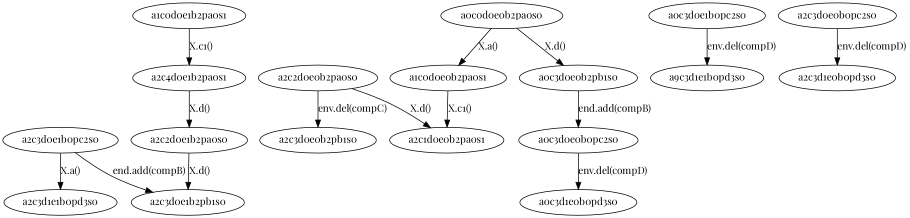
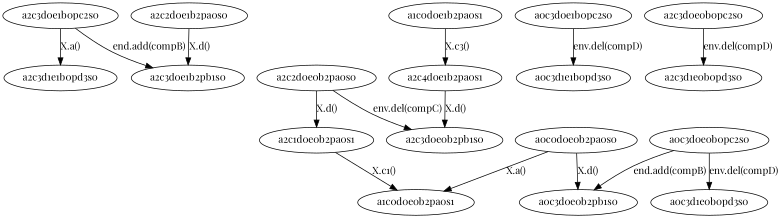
edge "a1c0d0e1b2pa0s1" -> "a2c4d0e1b2pa0s1": label "X.c1()" -> "X.c3()"
node "a9c3d1e1b0pd3s0": label "a9c3d1e1b0pd3s0" -> "a0c3d1e1b0pd3s0"
edge "a2c4d0e1b2pa0s1" -> "a2c2d0e1b2pa0s0": now "a2c4d0e1b2pa0s1" -> "a2c3d0e0b2pb1s0"
edge "a1c0d0e0b2pa0s1" -> "a2c1d0e0b2pa0s1": reversed
edge "a0c3d0e0b2pb1s0" -> "a0c3d0e0b0pc2s0": reversed
